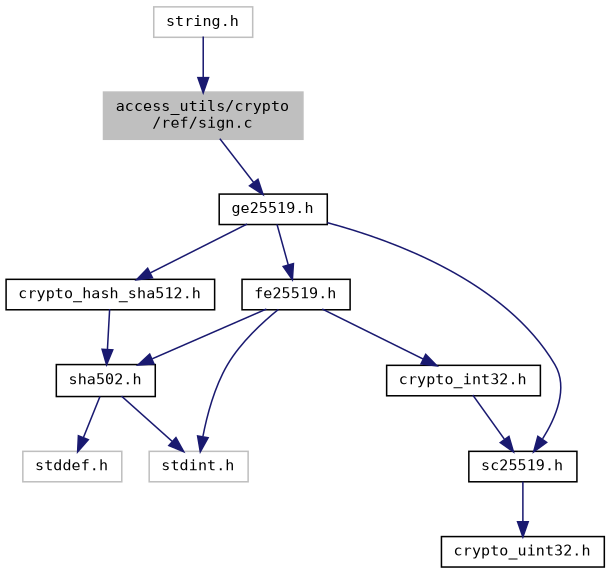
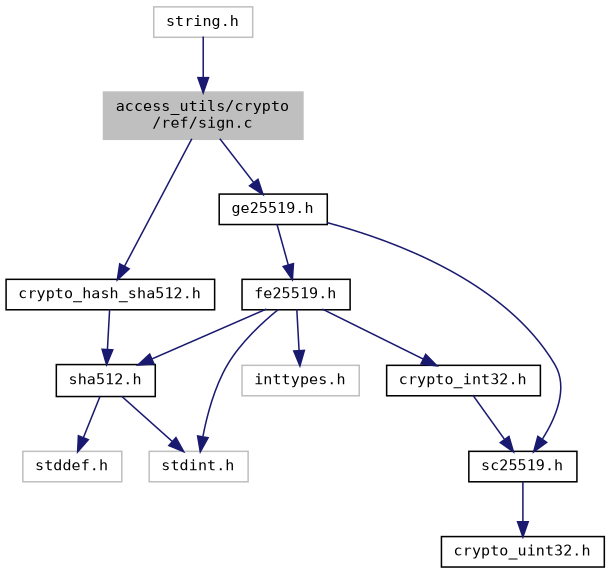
edge "ge25519.h" -> "crypto_hash_sha512.h": now "access_utils/crypto /ref/sign.c" -> "crypto_hash_sha512.h"
node "sha502.h": label "sha502.h" -> "sha512.h"
node "inttypes.h": added
